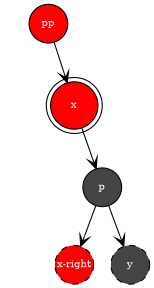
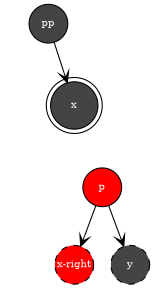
node "pp": fillcolor red -> #444444
node "x": fillcolor red -> #444444
edge "x" -> "p": removed
node "p": fillcolor #444444 -> red
